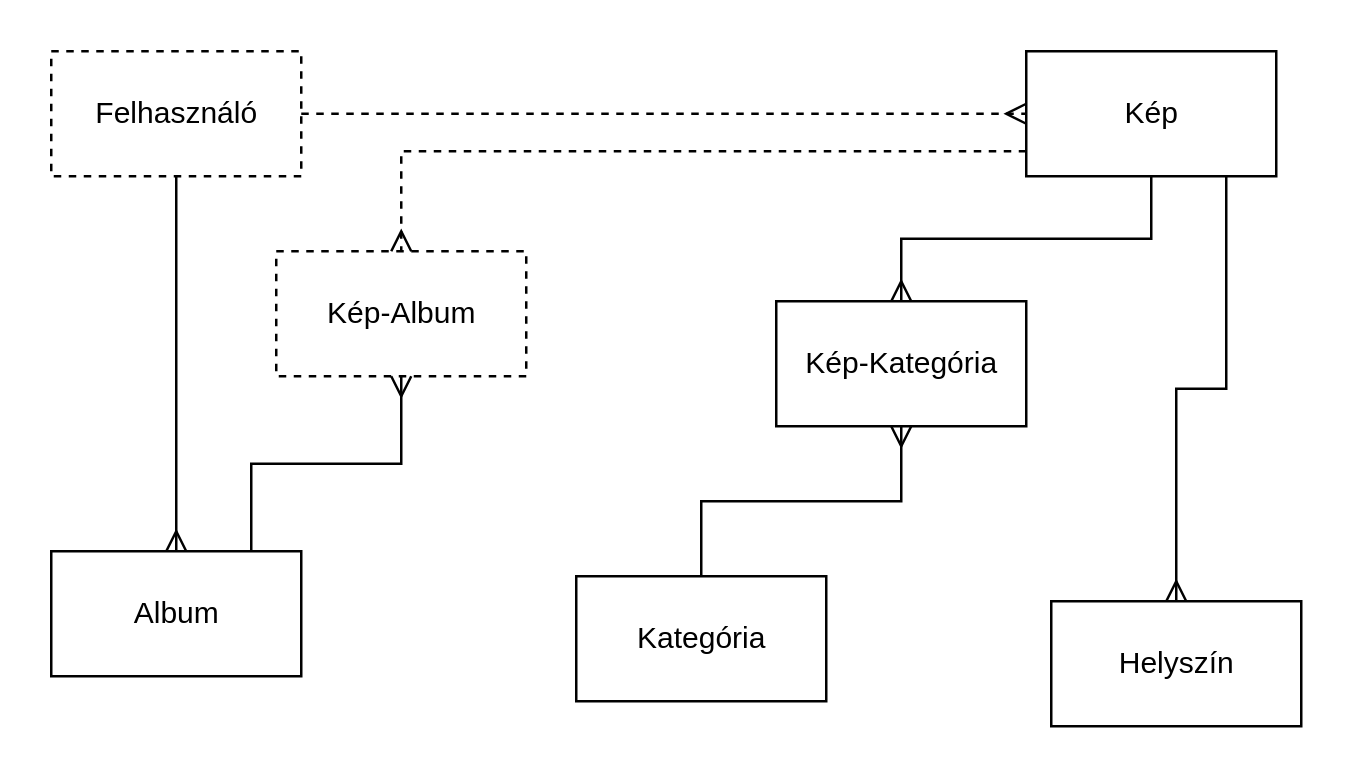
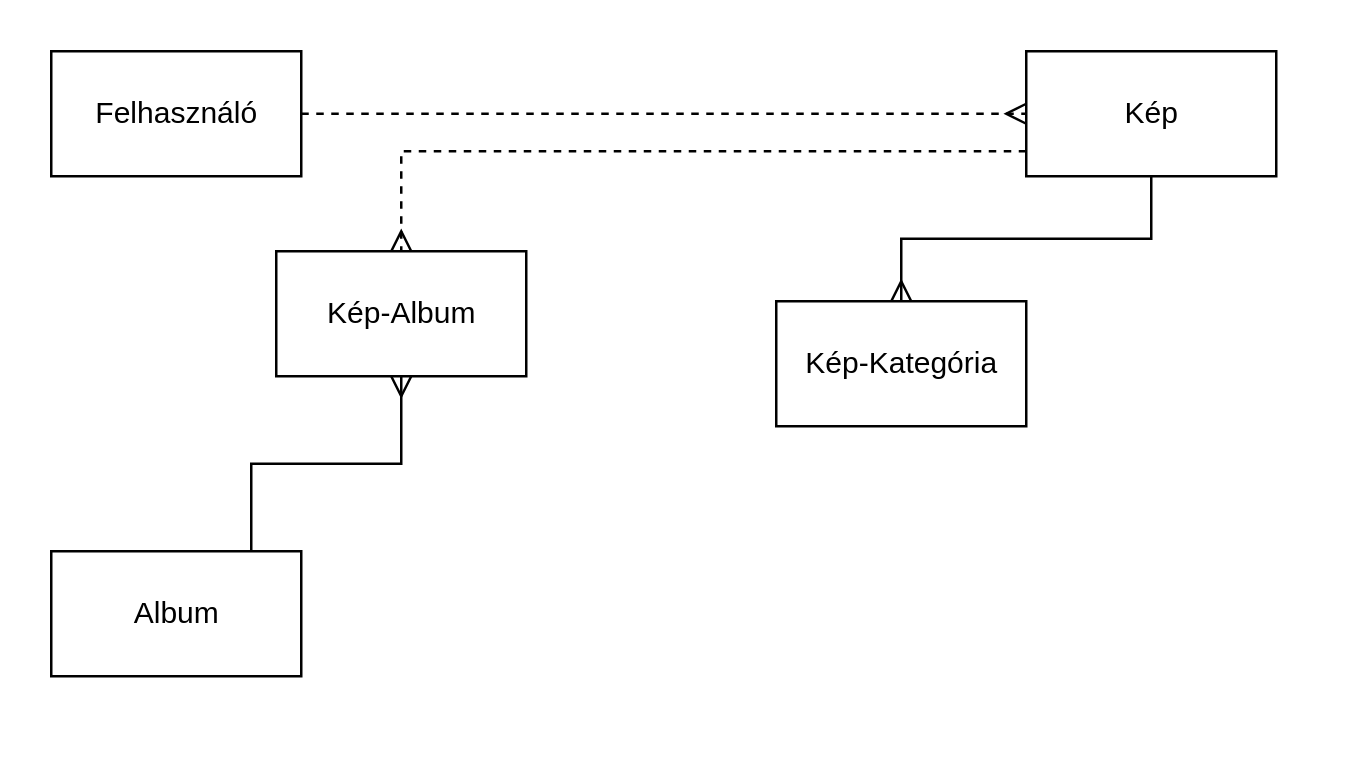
node "Felhasználó": style dashed -> solid
node "Kép-Album": style dashed -> solid
edge "Felhasználó" -> "Album": removed
edge "Kép" -> "Helyszín": removed
edge "Kategória" -> "Kép-Kategória": removed
node "Kategória": removed
node "Helyszín": removed
